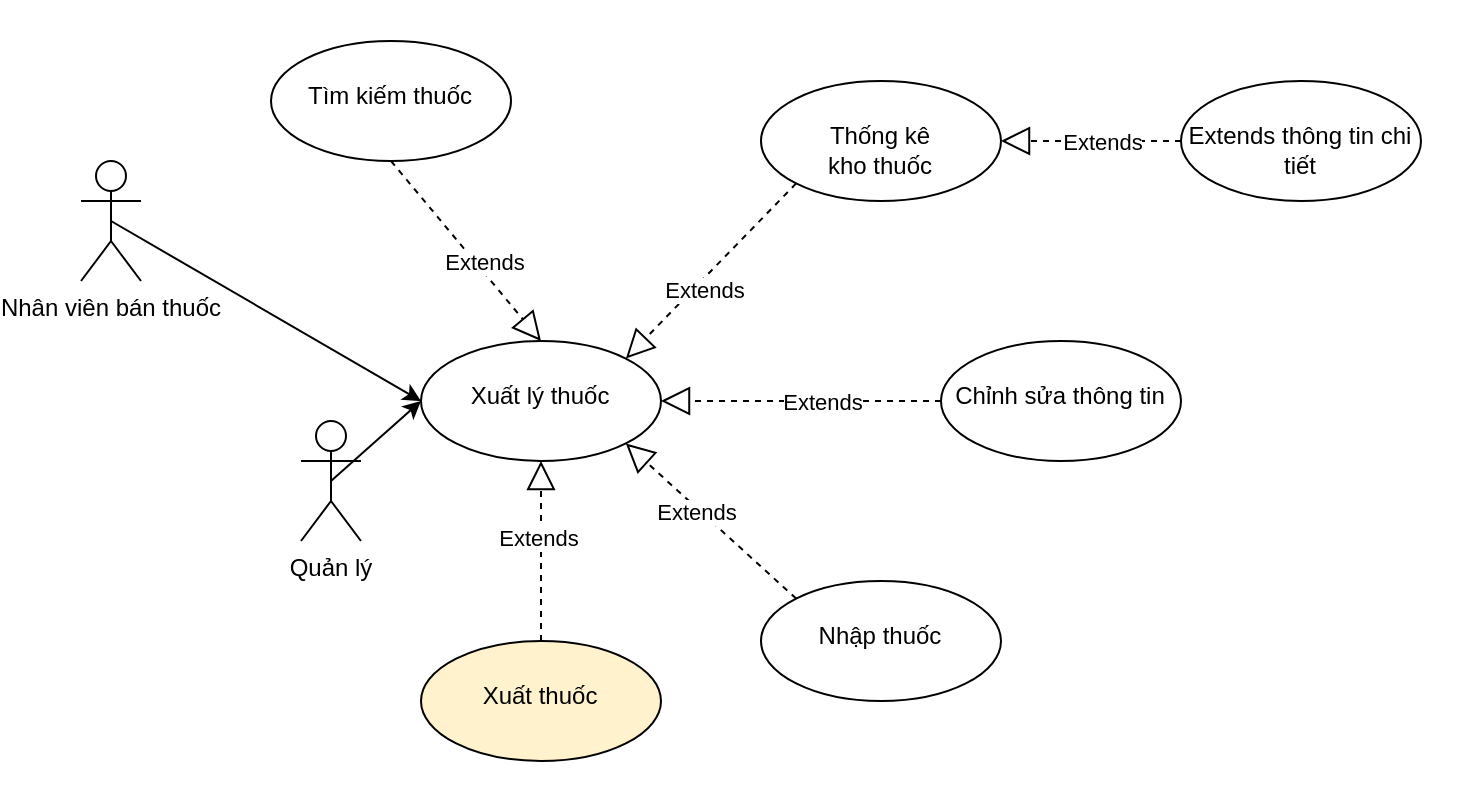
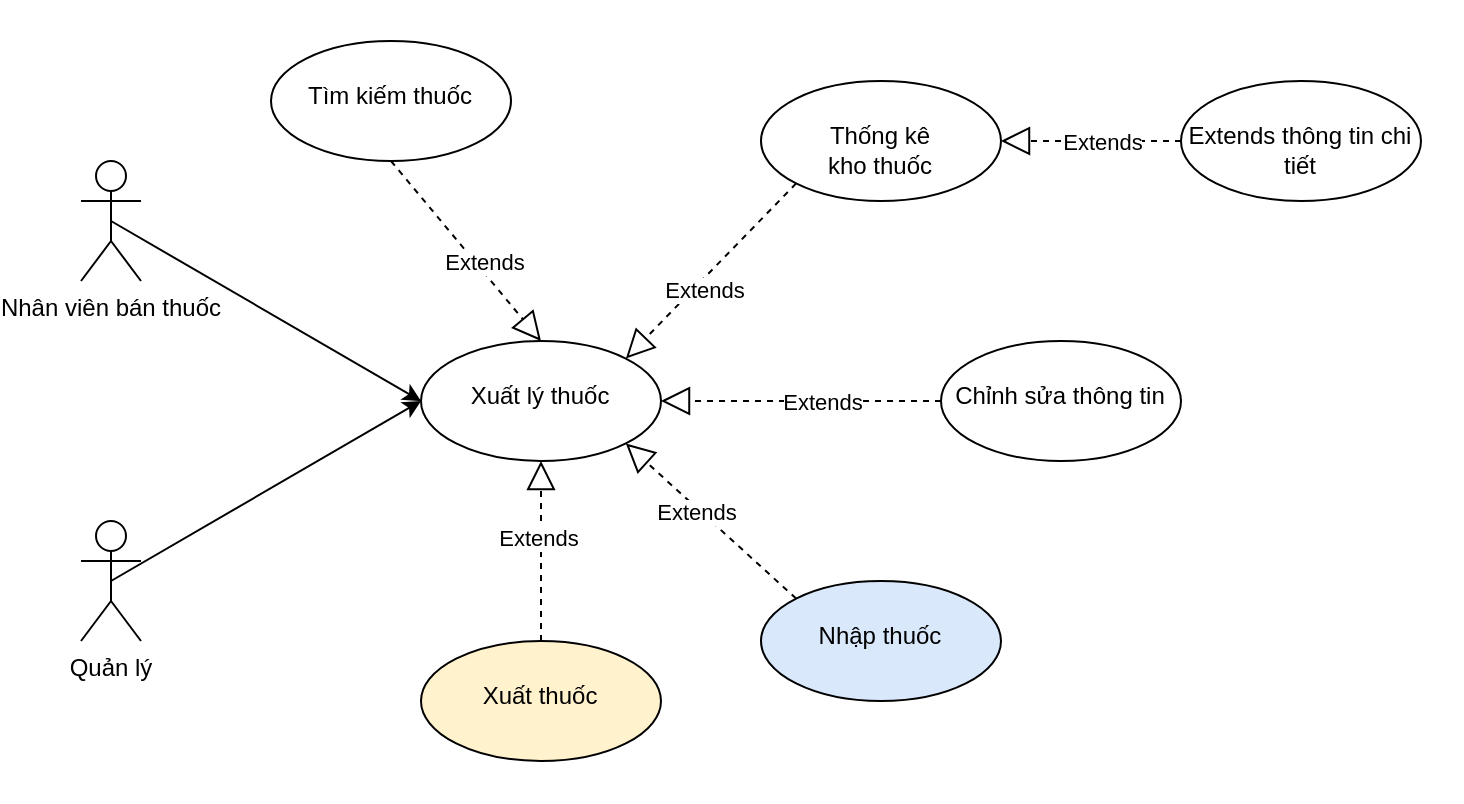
node "Quản lý": moved (331, 481) -> (111, 581)
node "Nhập thuốc": fillcolor #ffffff -> #dae8fc
